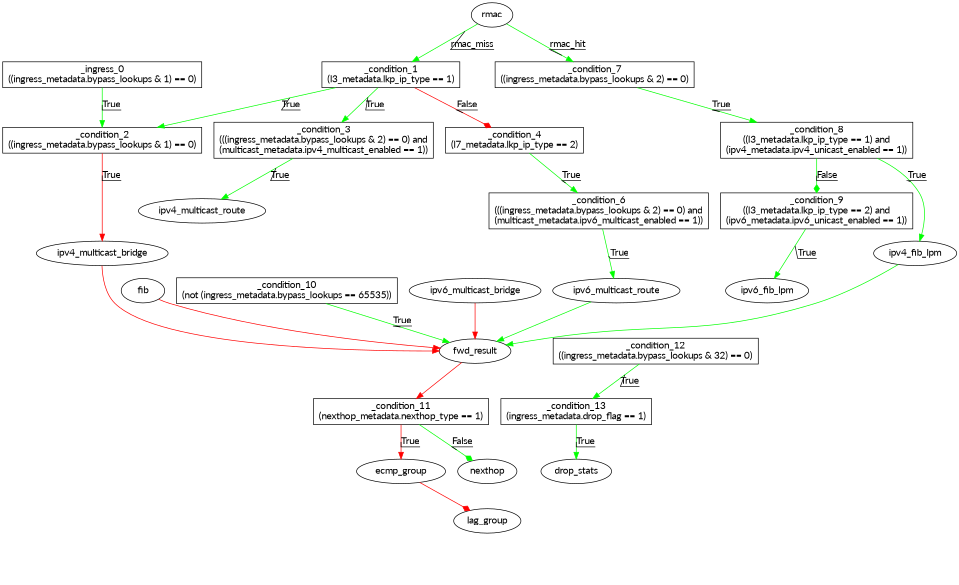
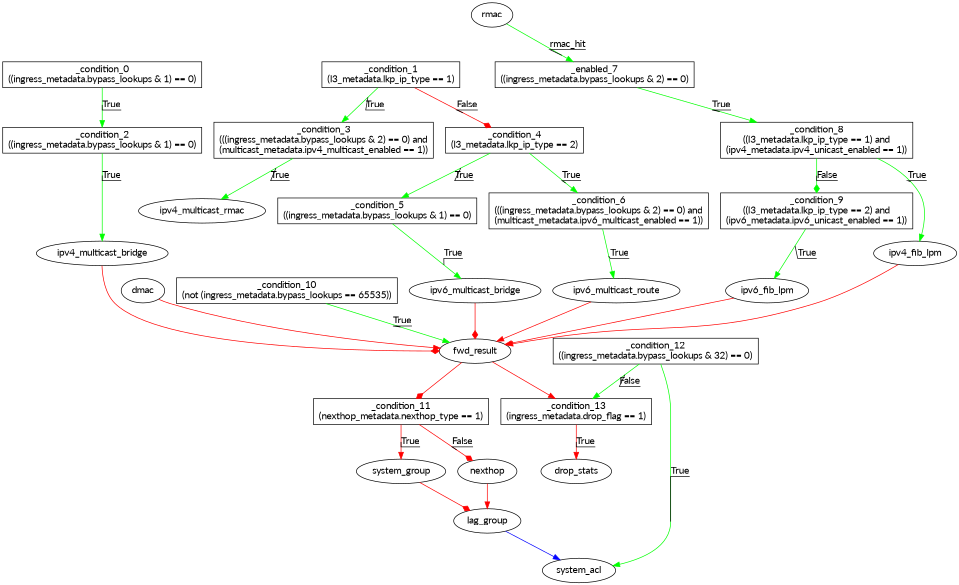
edge "rmac" -> "_condition_1 (l3_metadata.lkp_ip_type == 1)": removed, label "rmac_miss"
node "_ingress_0 ((ingress_metadata.bypass_lookups & 1) == 0)": label "_ingress_0 ((ingress_metadata.bypass_lookups & 1) == 0)" -> "_condition_0 ((ingress_metadata.bypass_lookups & 1) == 0)"
node "_condition_7 ((ingress_metadata.bypass_lookups & 2) == 0)": label "_condition_7 ((ingress_metadata.bypass_lookups & 2) == 0)" -> "_enabled_7 ((ingress_metadata.bypass_lookups & 2) == 0)"
edge "_condition_1 (l3_metadata.lkp_ip_type == 1)" -> "_condition_2 ((ingress_metadata.bypass_lookups & 1) == 0)": removed, label "True"
node "_condition_4 (l7_metadata.lkp_ip_type == 2)": label "_condition_4 (l7_metadata.lkp_ip_type == 2)" -> "_condition_4 (l3_metadata.lkp_ip_type == 2)"
edge "_condition_2 ((ingress_metadata.bypass_lookups & 1) == 0)" -> "ipv4_multicast_bridge": color red -> green
node "ipv4_multicast_route": label "ipv4_multicast_route" -> "ipv4_multicast_rmac"
node "_condition_5 ((ingress_metadata.bypass_lookups & 1) == 0)": added
node "fib": label "fib" -> "dmac"
edge "ipv6_multicast_bridge" -> "fwd_result": arrowhead normal -> diamond
edge "ipv6_multicast_route" -> "fwd_result": color green -> red
edge "ipv6_fib_lpm" -> "fwd_result": added
edge "ipv4_fib_lpm" -> "fwd_result": color green -> red
edge "ipv4_multicast_bridge" -> "fwd_result": arrowhead normal -> diamond
edge "fwd_result" -> "_condition_11 (nexthop_metadata.nexthop_type == 1)": arrowhead normal -> diamond
edge "fwd_result" -> "_condition_13 (ingress_metadata.drop_flag == 1)": added
edge "_condition_12 ((ingress_metadata.bypass_lookups & 32) == 0)" -> "_condition_13 (ingress_metadata.drop_flag == 1)": label "True" -> "False"
edge "_condition_13 (ingress_metadata.drop_flag == 1)" -> "drop_stats": color green -> red
edge "_condition_11 (nexthop_metadata.nexthop_type == 1)" -> "nexthop": color green -> red
node "ecmp_group": label "ecmp_group" -> "system_group"
edge "nexthop" -> "lag_group": added
node "system_acl": added
